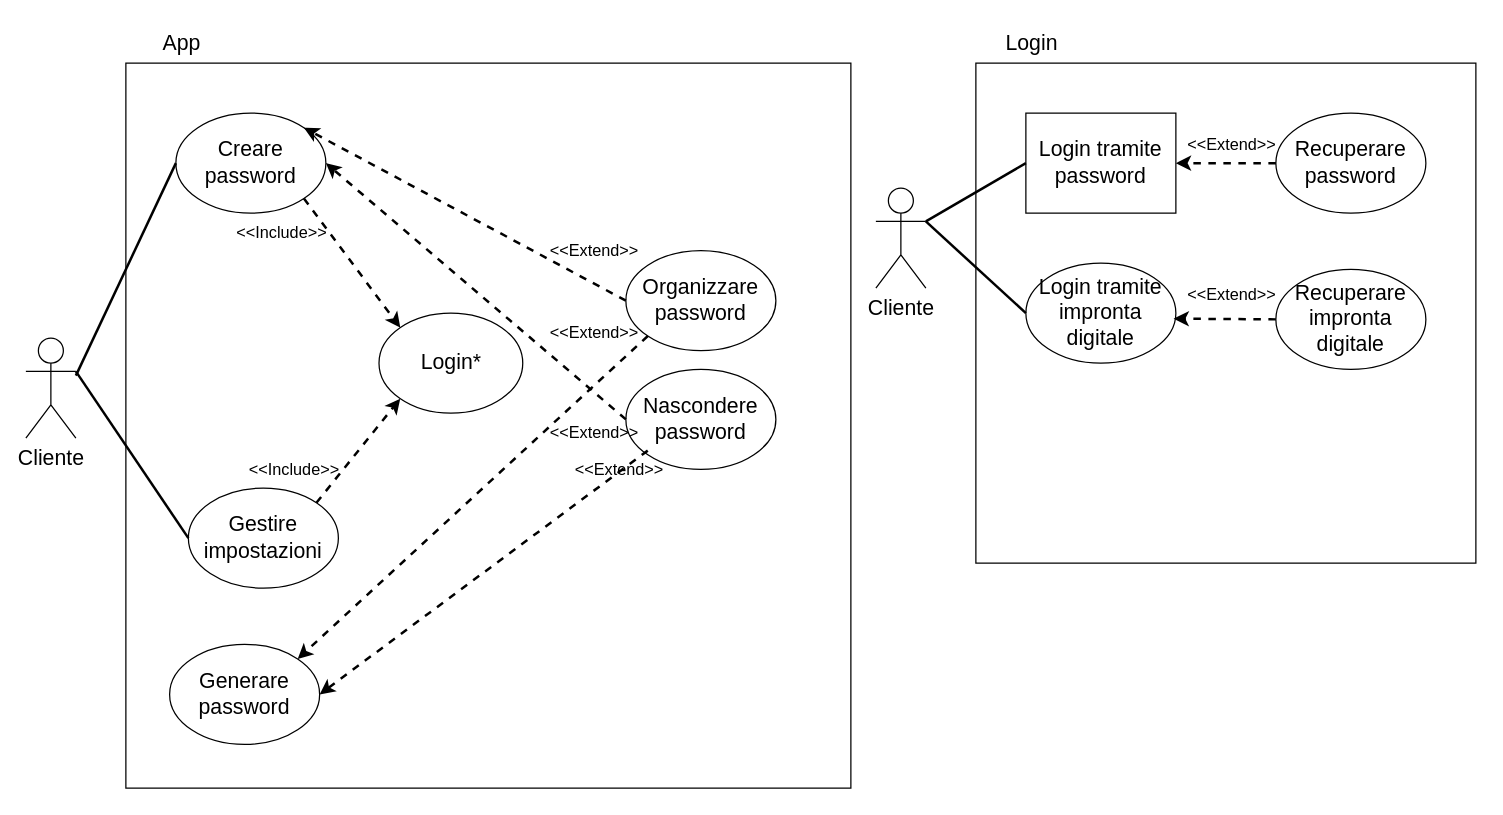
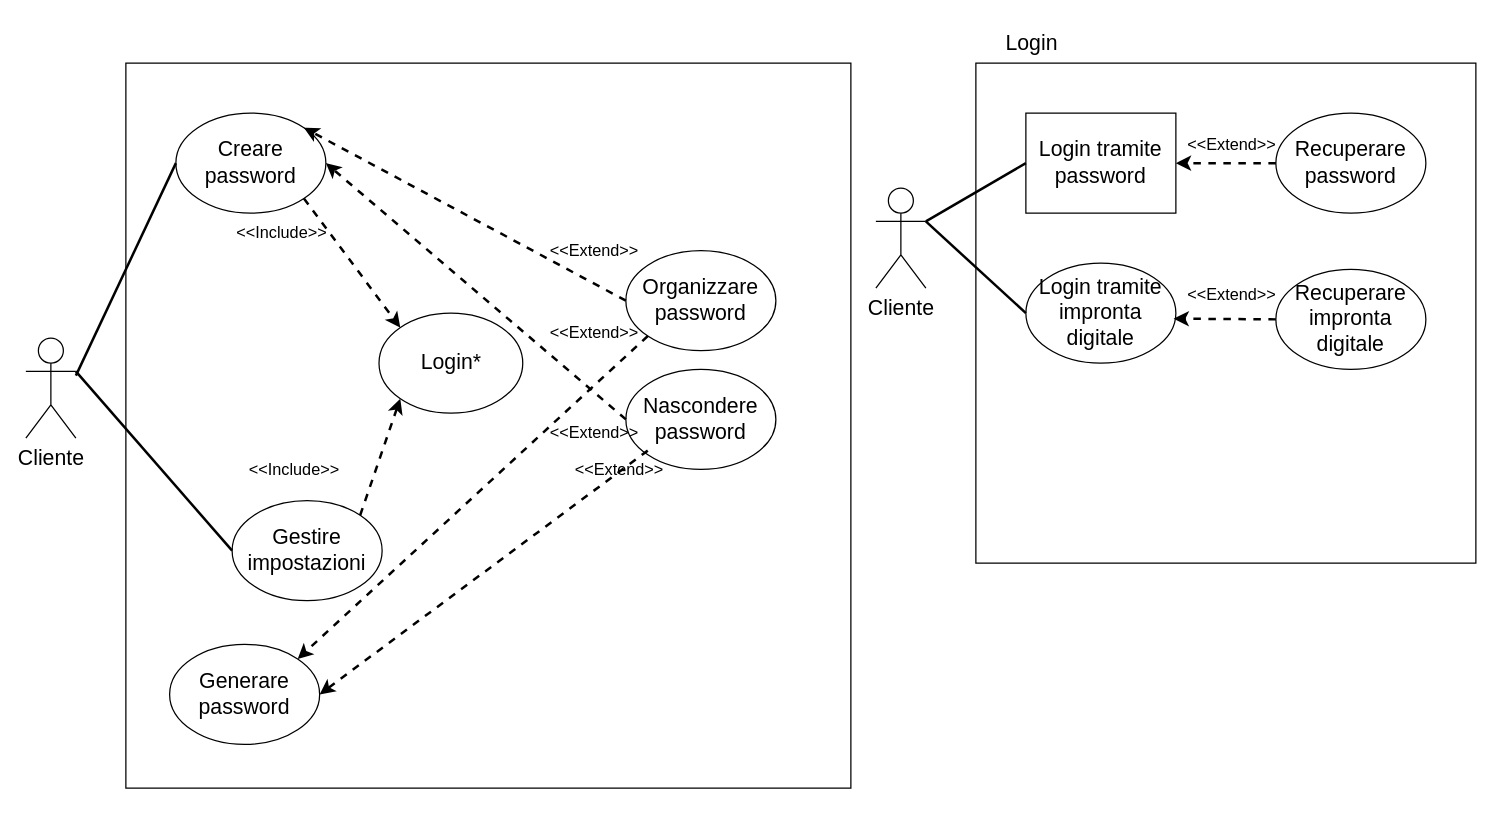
node "App": removed
node "Gestire impostazioni": moved (263, 538) -> (307, 551)
